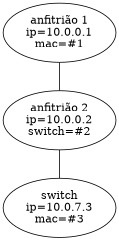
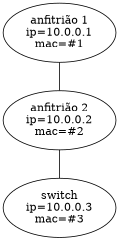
node "anfitrião 2 ip=10.0.0.2 switch=#2": label "anfitrião 2 ip=10.0.0.2 switch=#2" -> "anfitrião 2 ip=10.0.0.2 mac=#2"
node "switch ip=10.0.7.3 mac=#3": label "switch ip=10.0.7.3 mac=#3" -> "switch ip=10.0.0.3 mac=#3"
